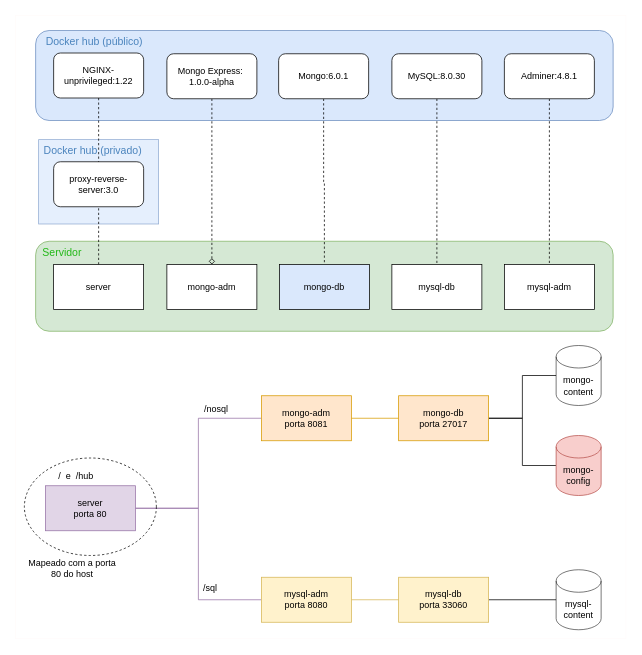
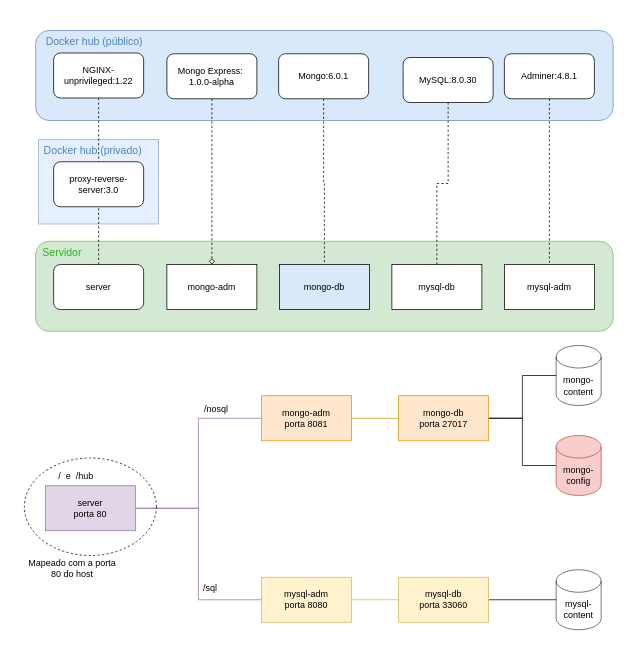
node "MySQL:8.0.30": moved (437, 76) -> (448, 80)
node "server": shape rectangle -> rounded rectangle
